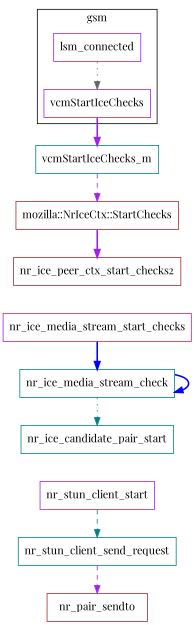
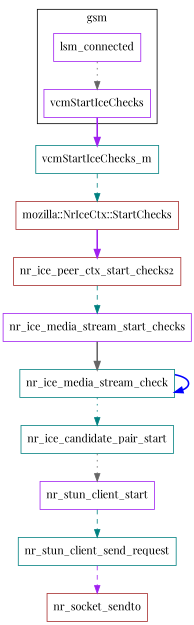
edge "vcmStartIceChecks_m" -> "mozilla::NrIceCtx::StartChecks": color purple -> teal
edge "nr_ice_peer_ctx_start_checks2" -> "nr_ice_media_stream_start_checks": added
edge "nr_ice_media_stream_start_checks" -> "nr_ice_media_stream_check": color blue -> gray40
edge "nr_ice_candidate_pair_start" -> "nr_stun_client_start": added
node "nr_pair_sendto": label "nr_pair_sendto" -> "nr_socket_sendto"
